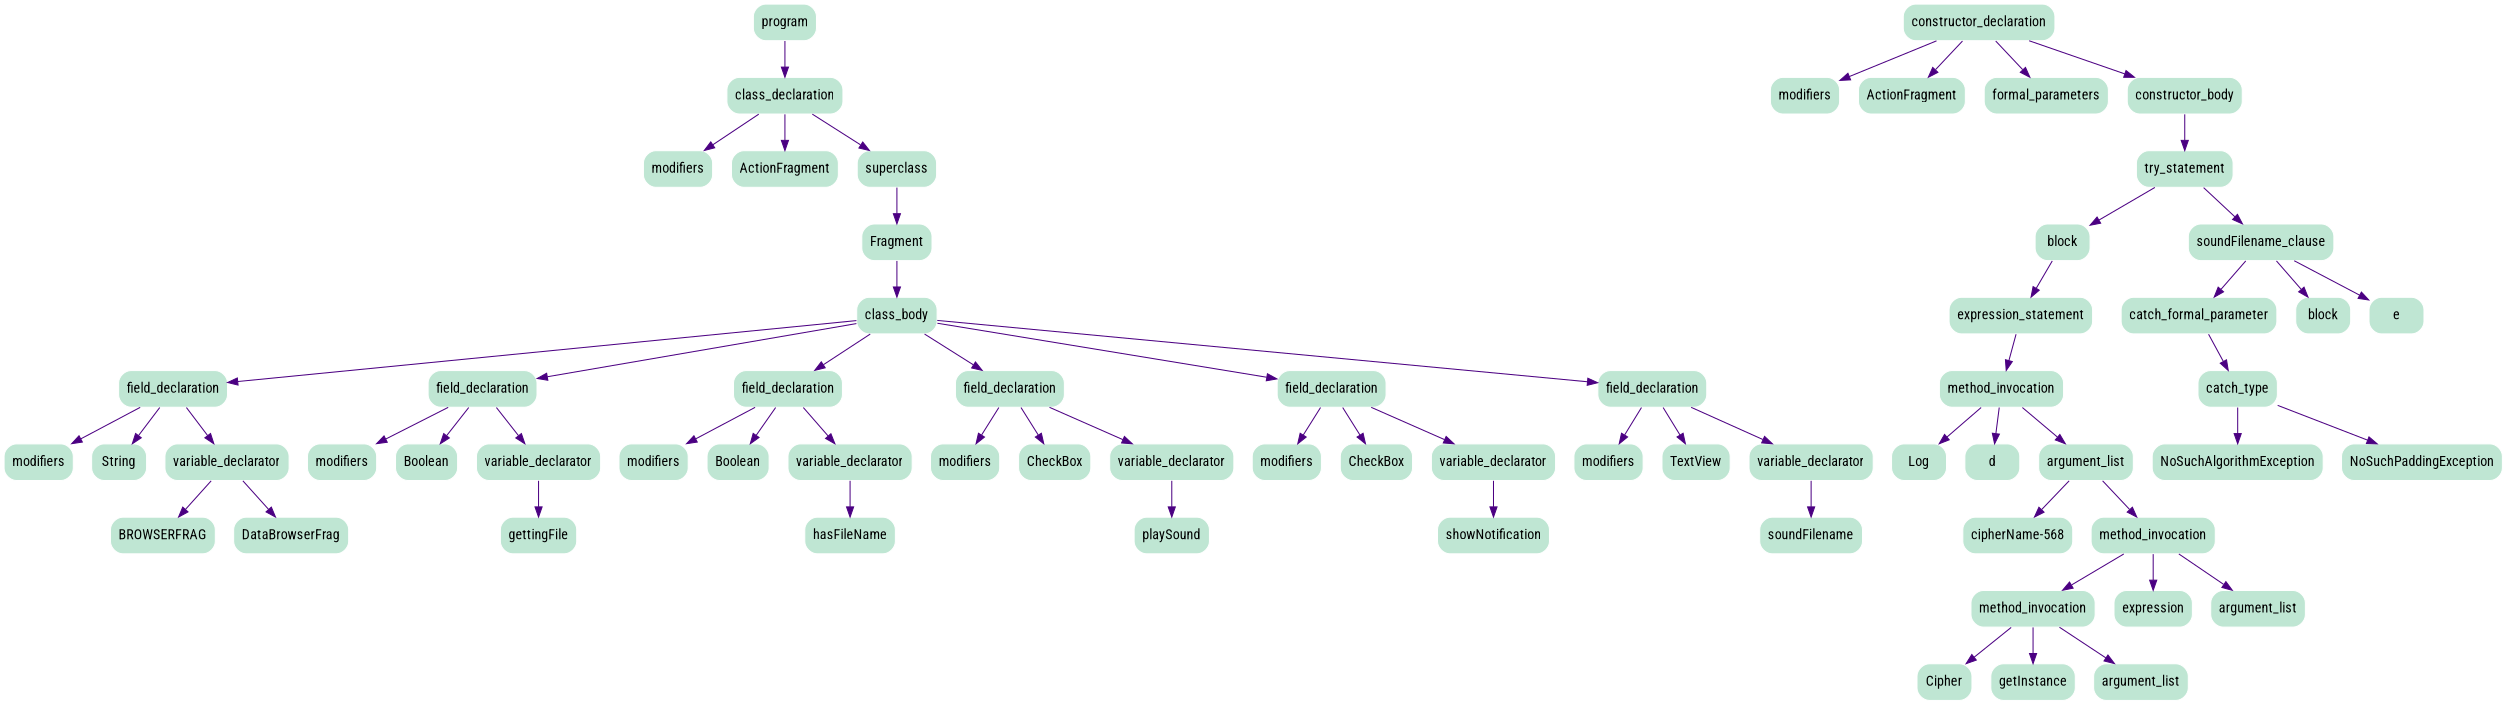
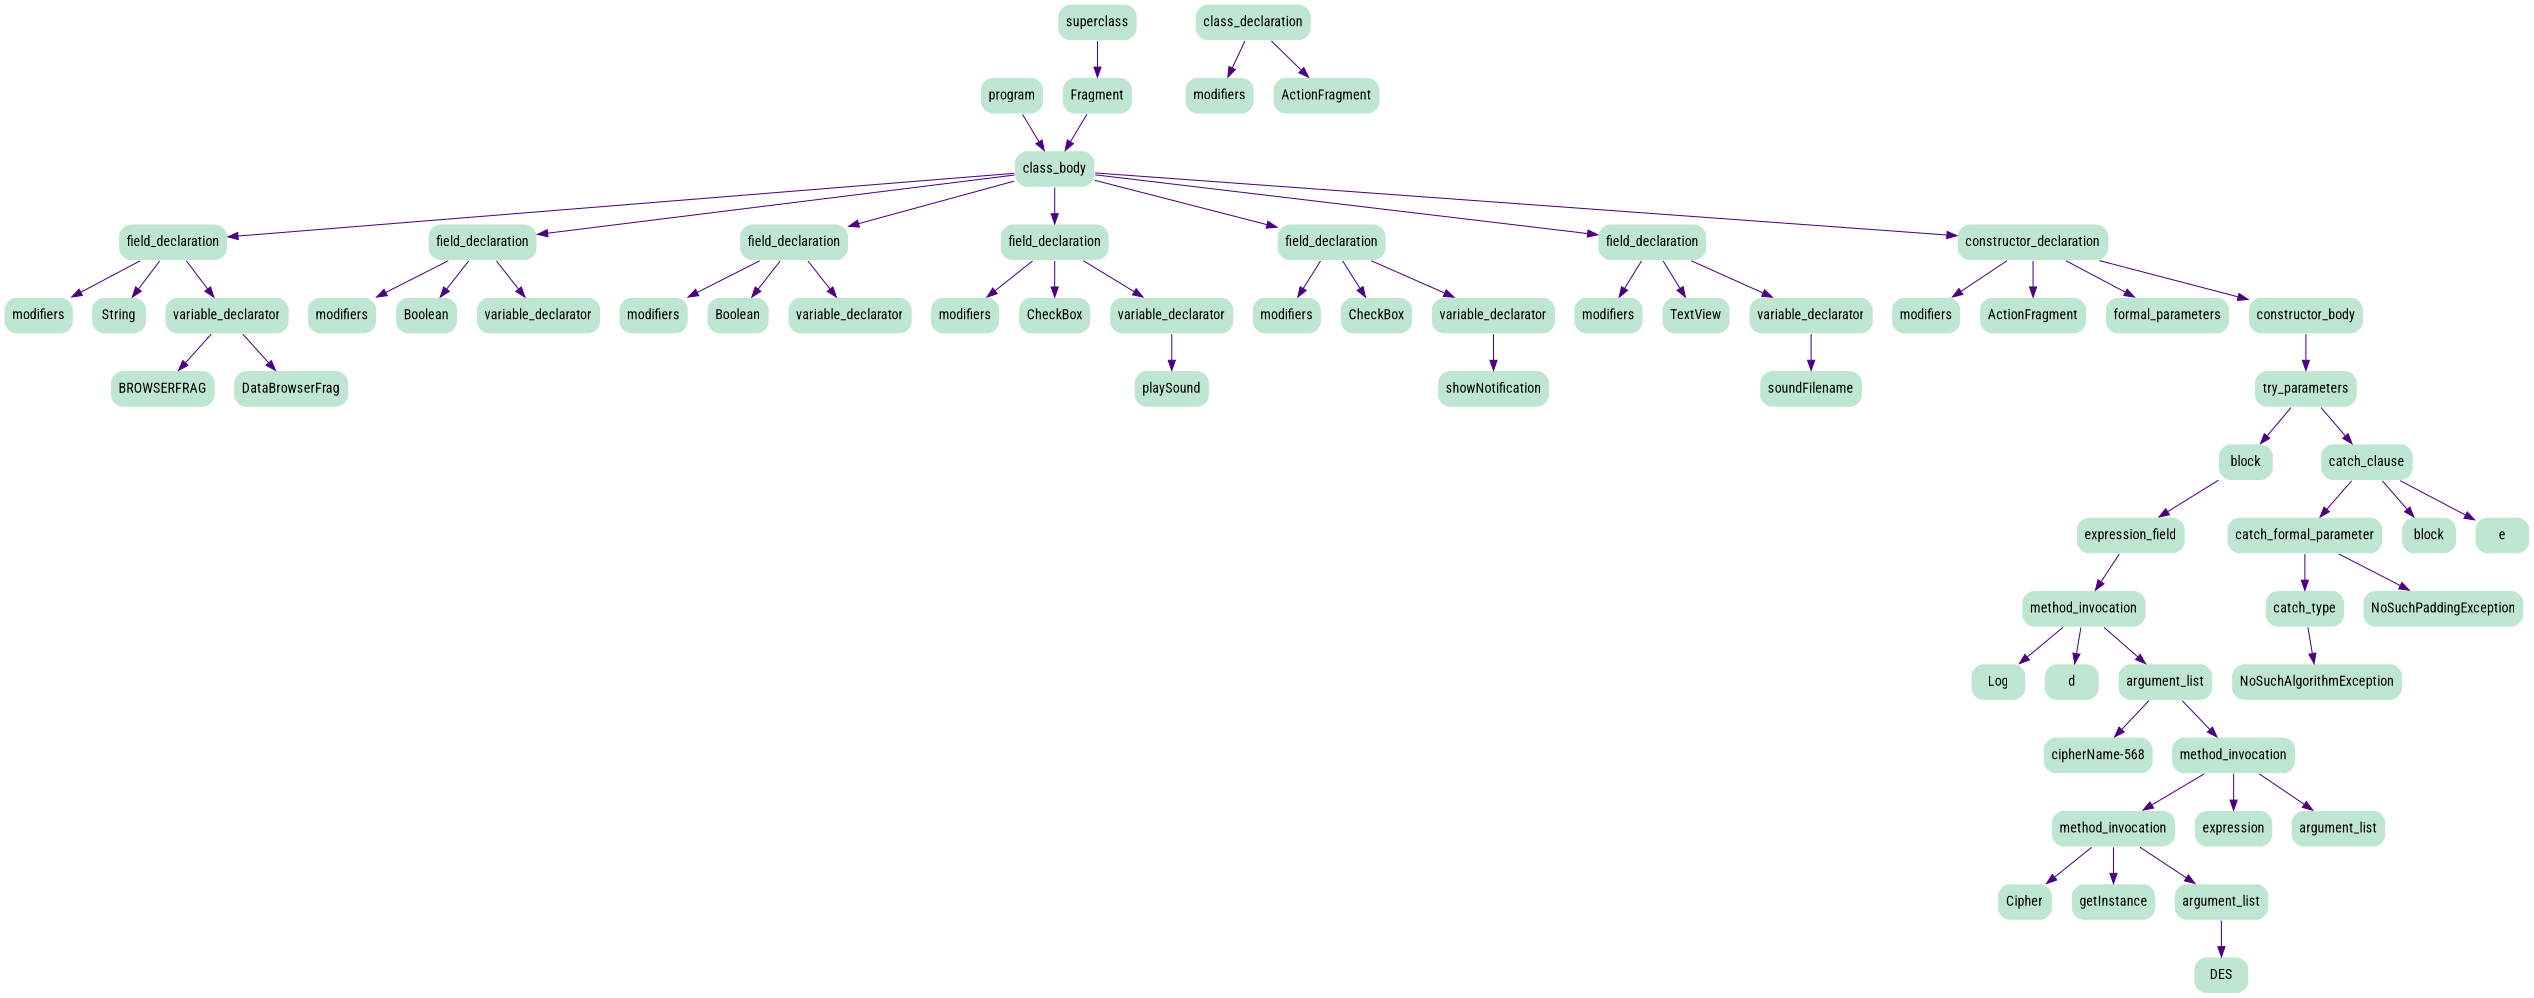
edge "program" -> "class_declaration": now "program" -> "class_body"
edge "class_declaration" -> "superclass": removed
node "try_statement": label "try_statement" -> "try_parameters"
edge "class_body" -> "constructor_declaration": added
node "soundFilename_clause": label "soundFilename_clause" -> "catch_clause"
node "expression_statement": label "expression_statement" -> "expression_field"
edge "catch_type" -> "NoSuchPaddingException": now "catch_formal_parameter" -> "NoSuchPaddingException"
node "gettingFile": removed
node "hasFileName": removed
node "DES": added
